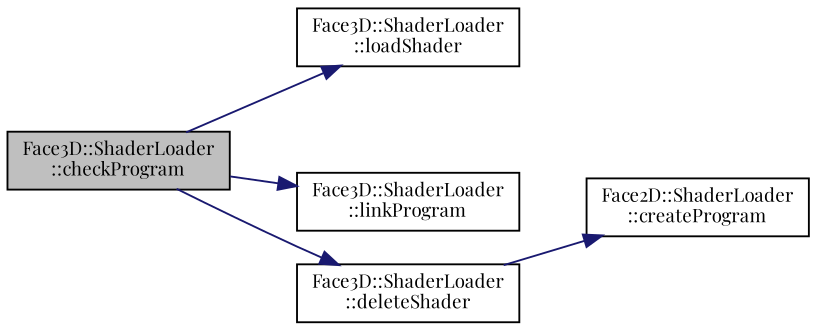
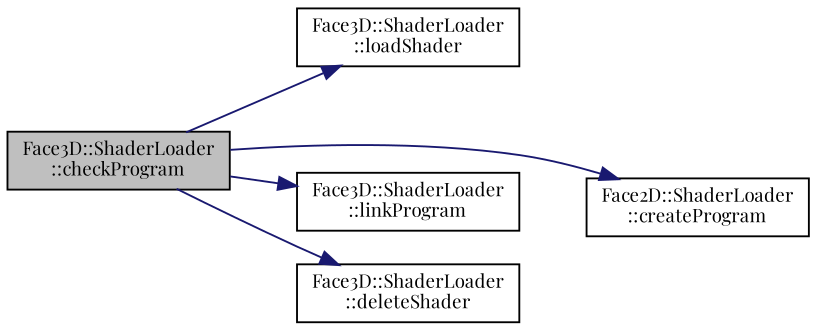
edge "Face3D::ShaderLoader ::deleteShader" -> "Face2D::ShaderLoader ::createProgram": now "Face3D::ShaderLoader ::checkProgram" -> "Face2D::ShaderLoader ::createProgram"
